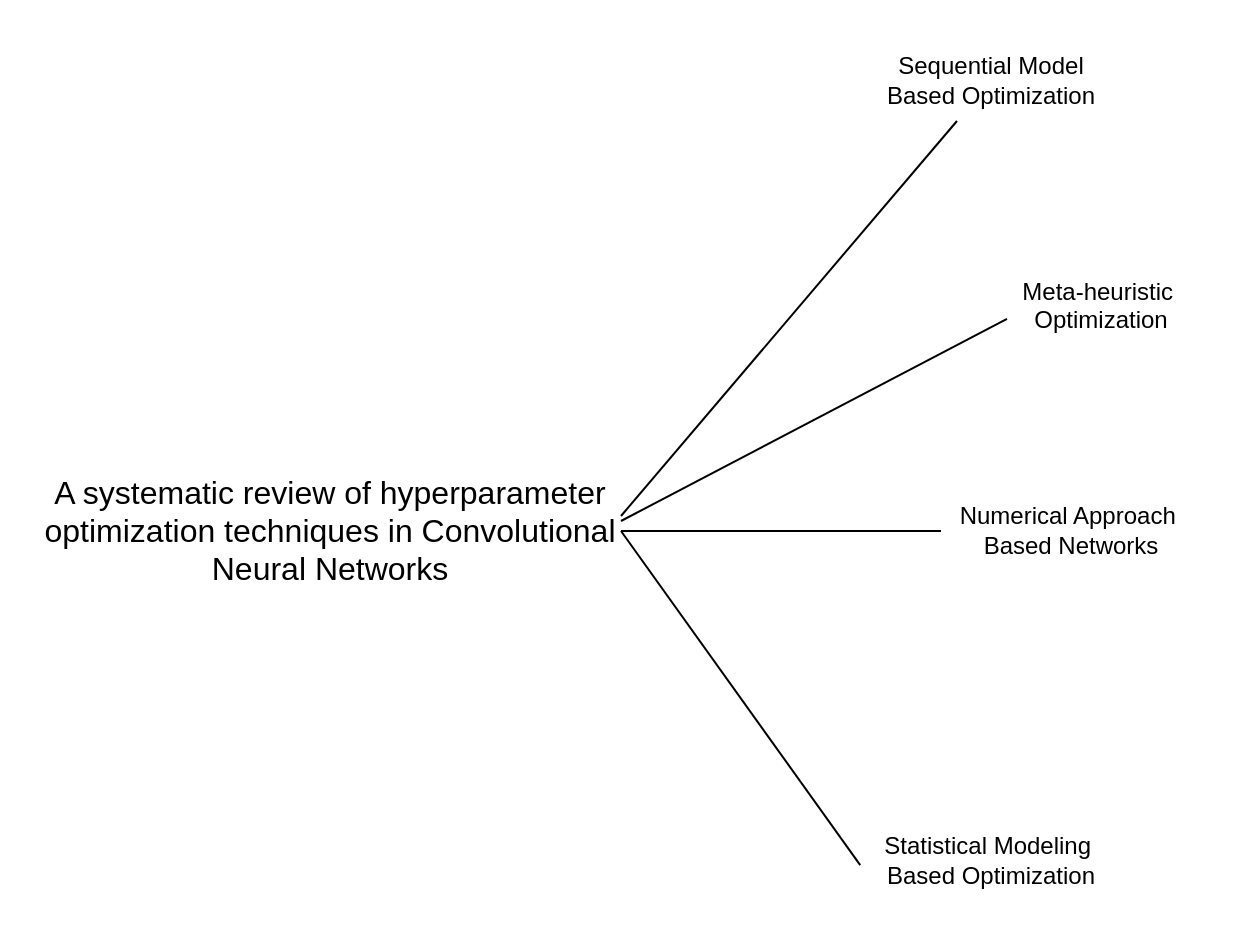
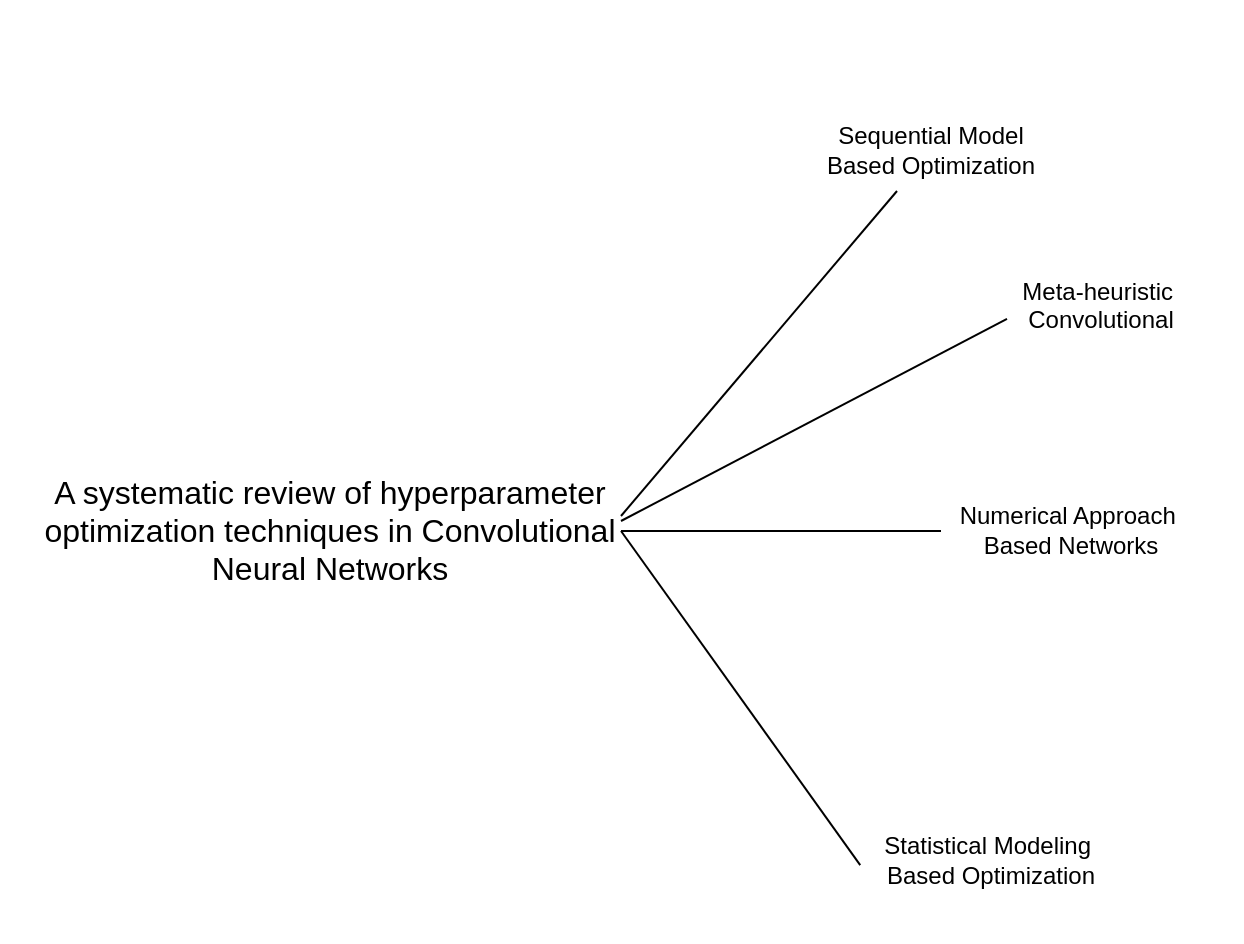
node "Sequential Model Based Optimization": moved (991, 81) -> (931, 151)
node "Meta-heuristic Optimization": label "Meta-heuristic Optimization" -> "Meta-heuristic Convolutional"
